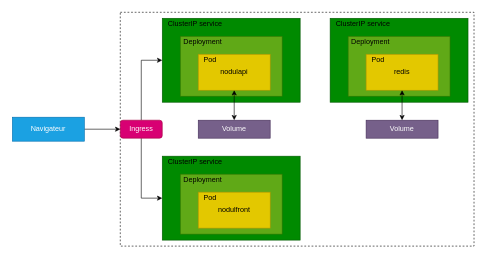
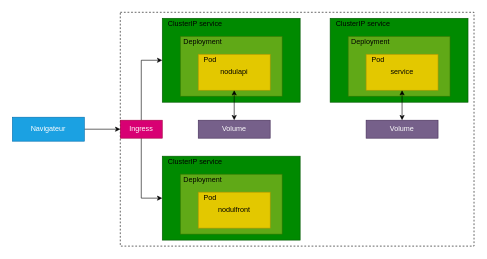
node "redis": label "redis" -> "service"
node "Ingress": shape rounded rectangle -> rectangle
